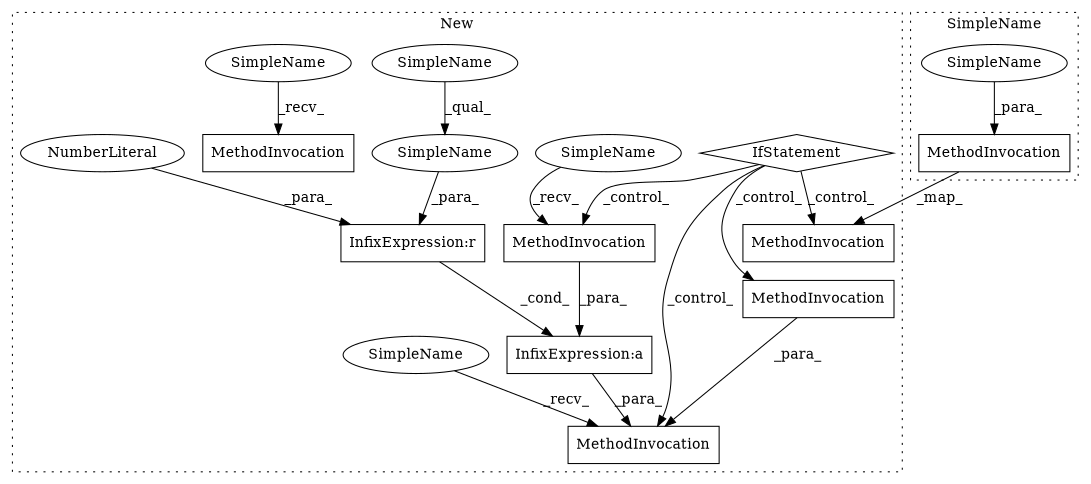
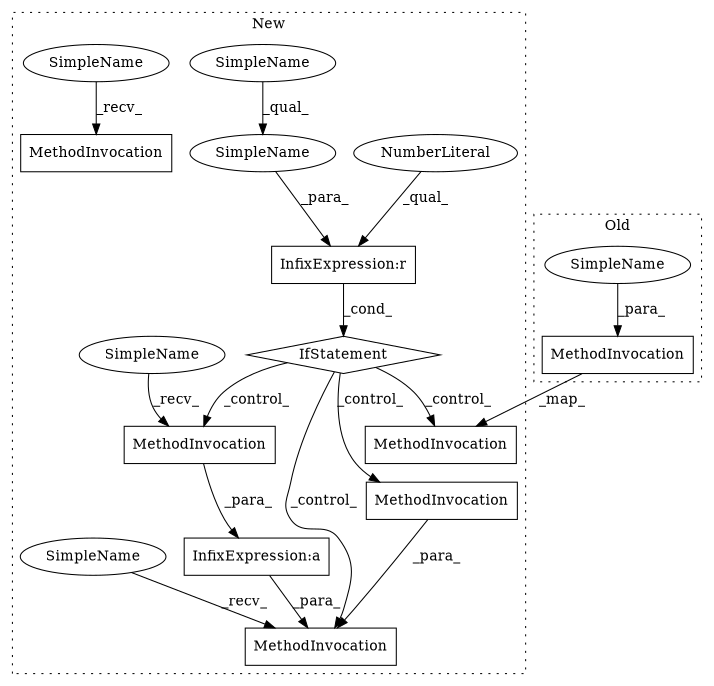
cluster "SimpleName": label "SimpleName" -> "Old"
edge "NumberLiteral" -> "InfixExpression:r": label "_para_" -> "_qual_"
edge "InfixExpression:r" -> "InfixExpression:a": now "InfixExpression:r" -> "IfStatement"
